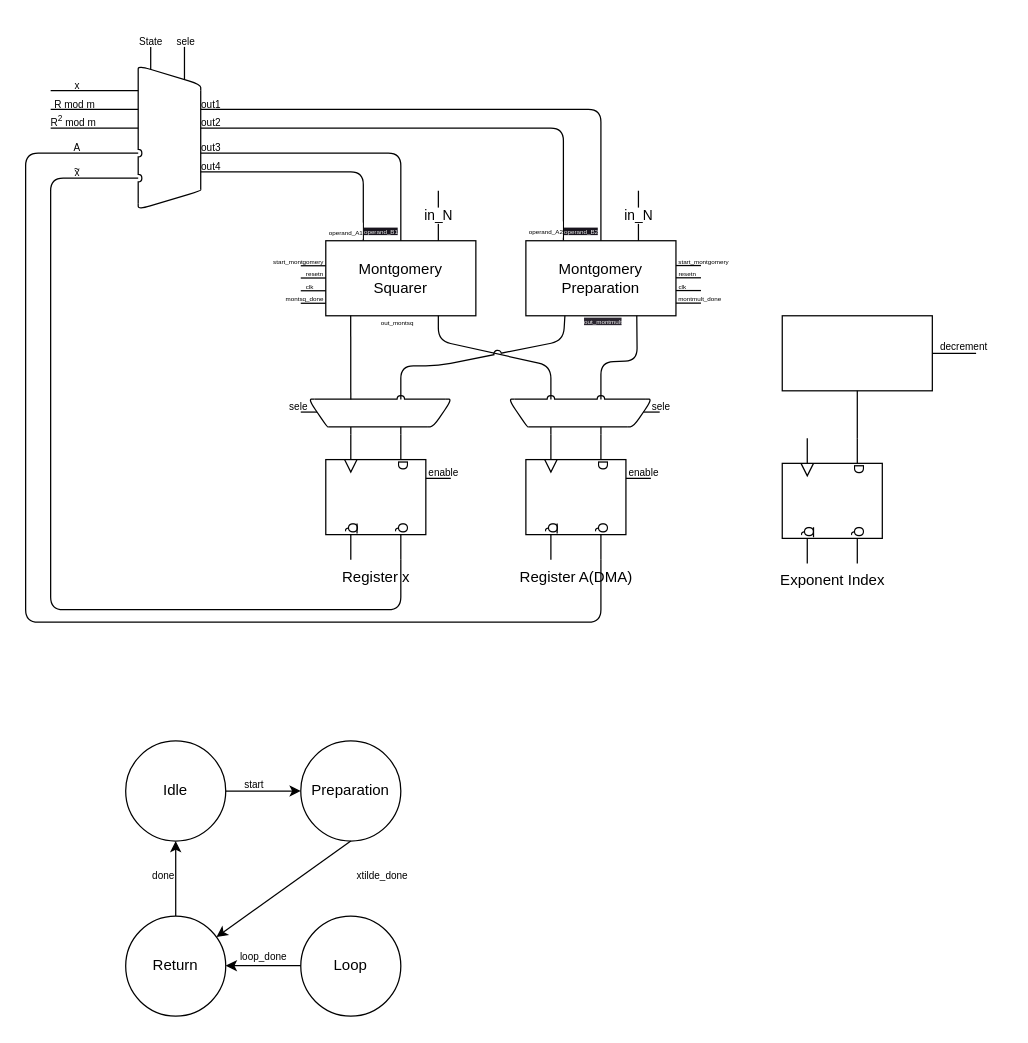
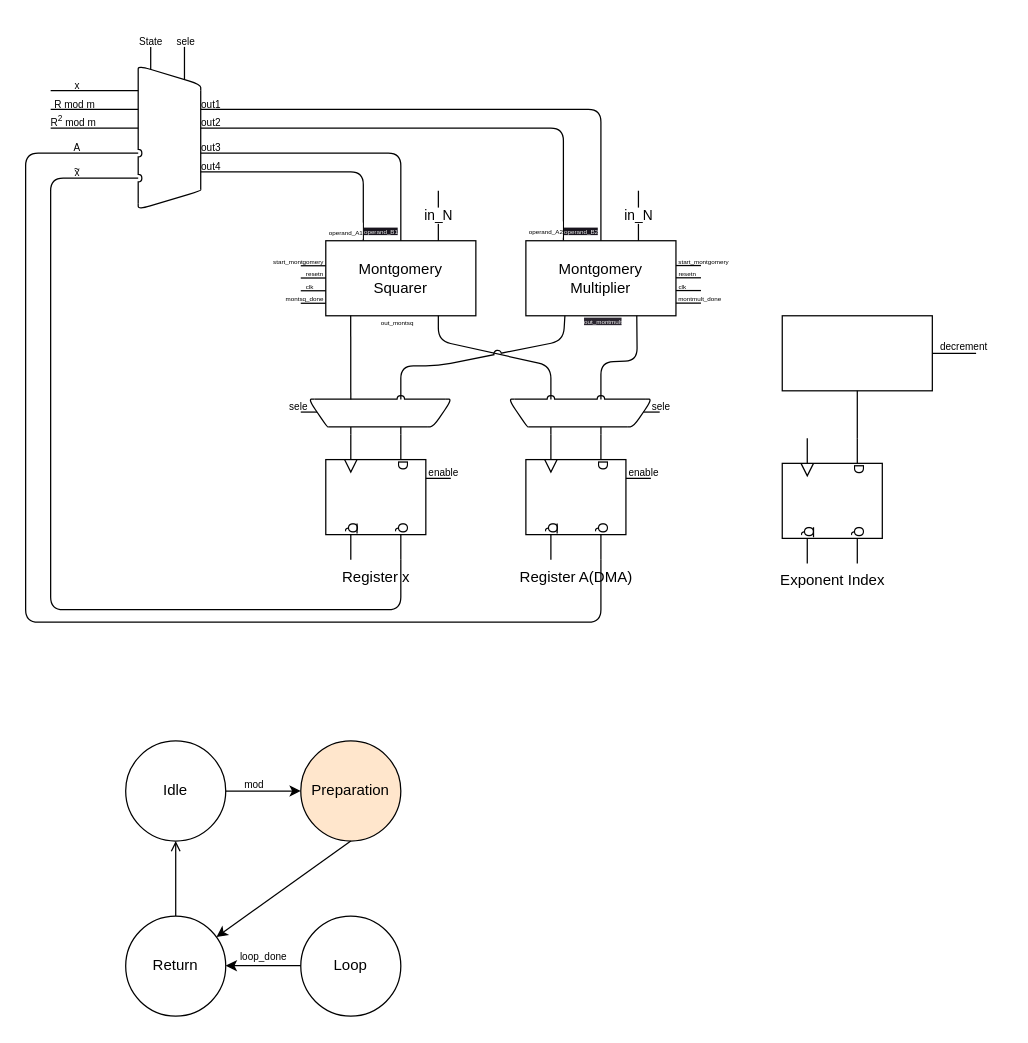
node "Montgomery Preparation": label "Montgomery Preparation" -> "Montgomery Multiplier"
node "start": label "start" -> "mod"
node "Preparation": fillcolor #ffffff -> #ffe6cc
edge "Return" -> "Idle": arrowhead classic -> open
node "done": removed
node "xtilde_done": removed
